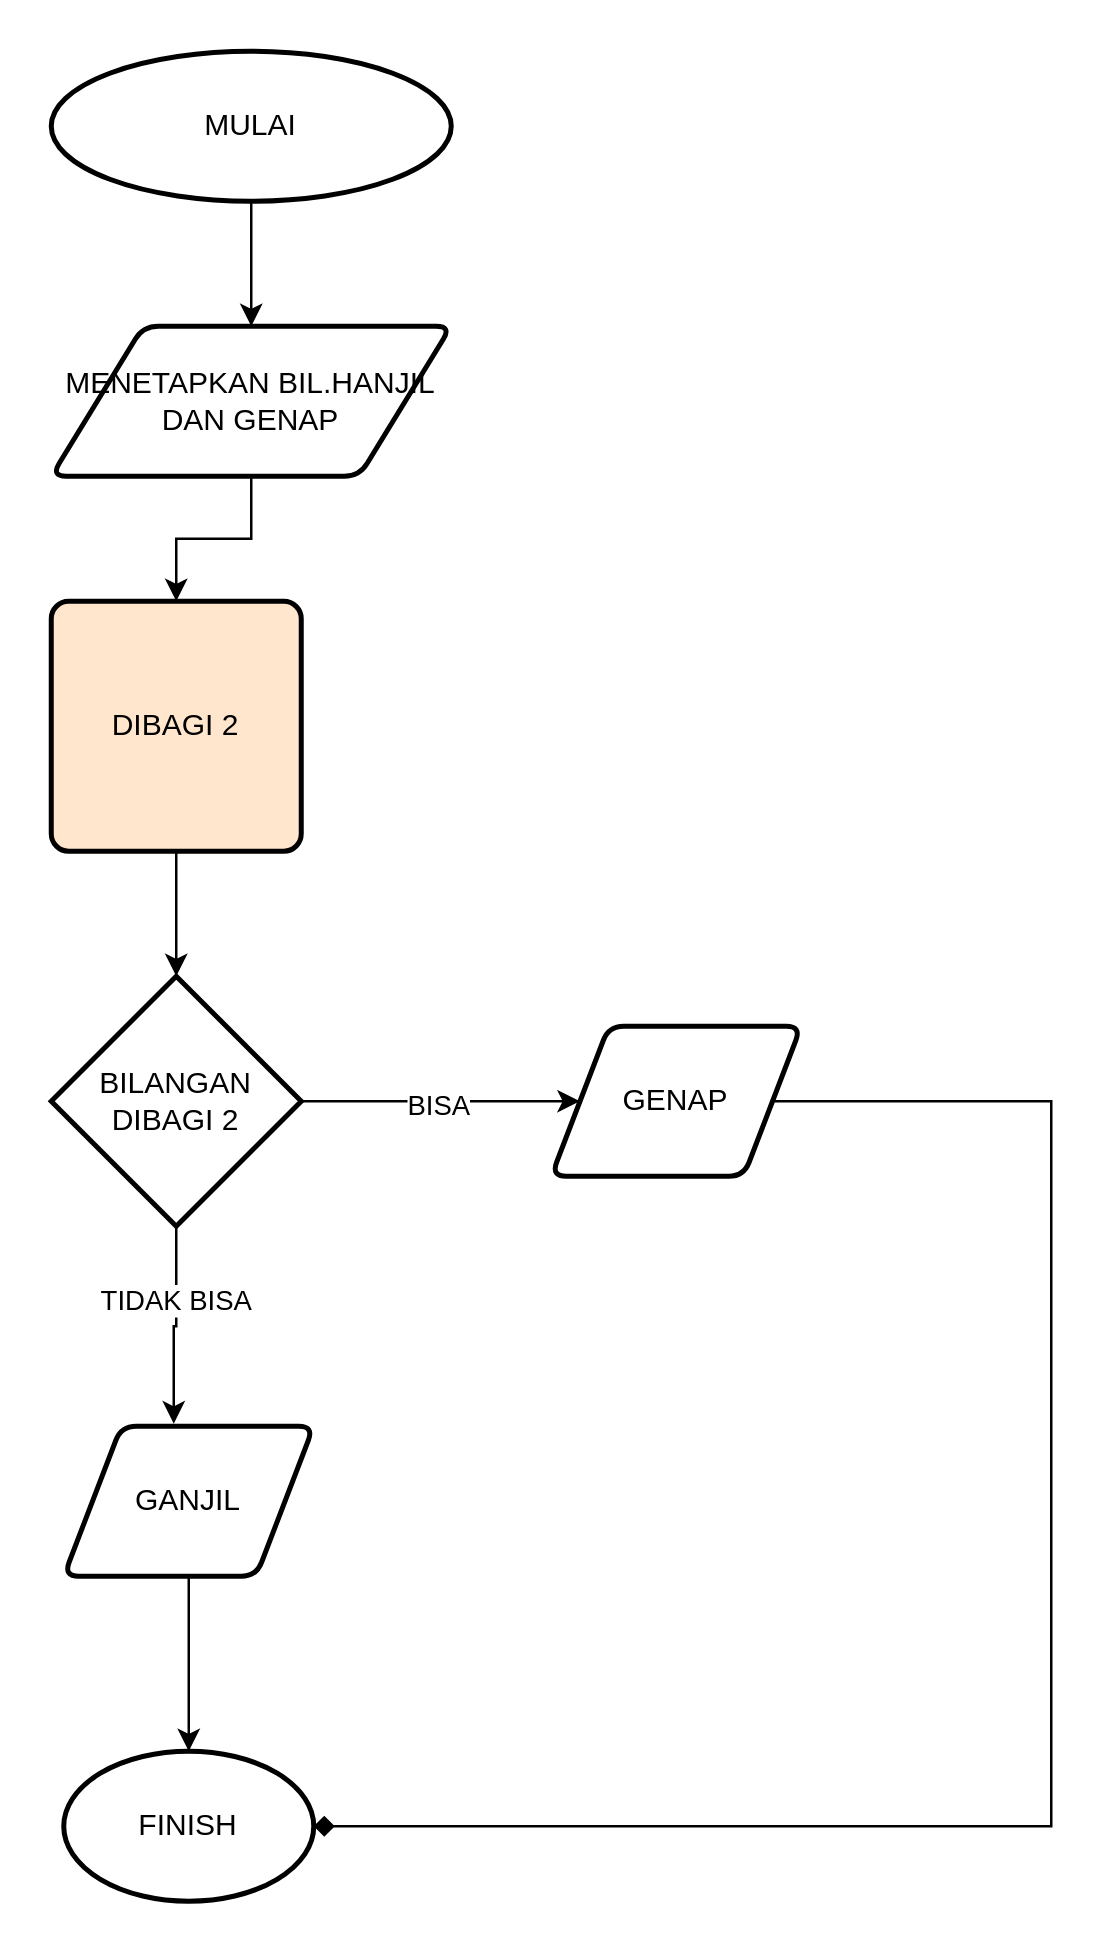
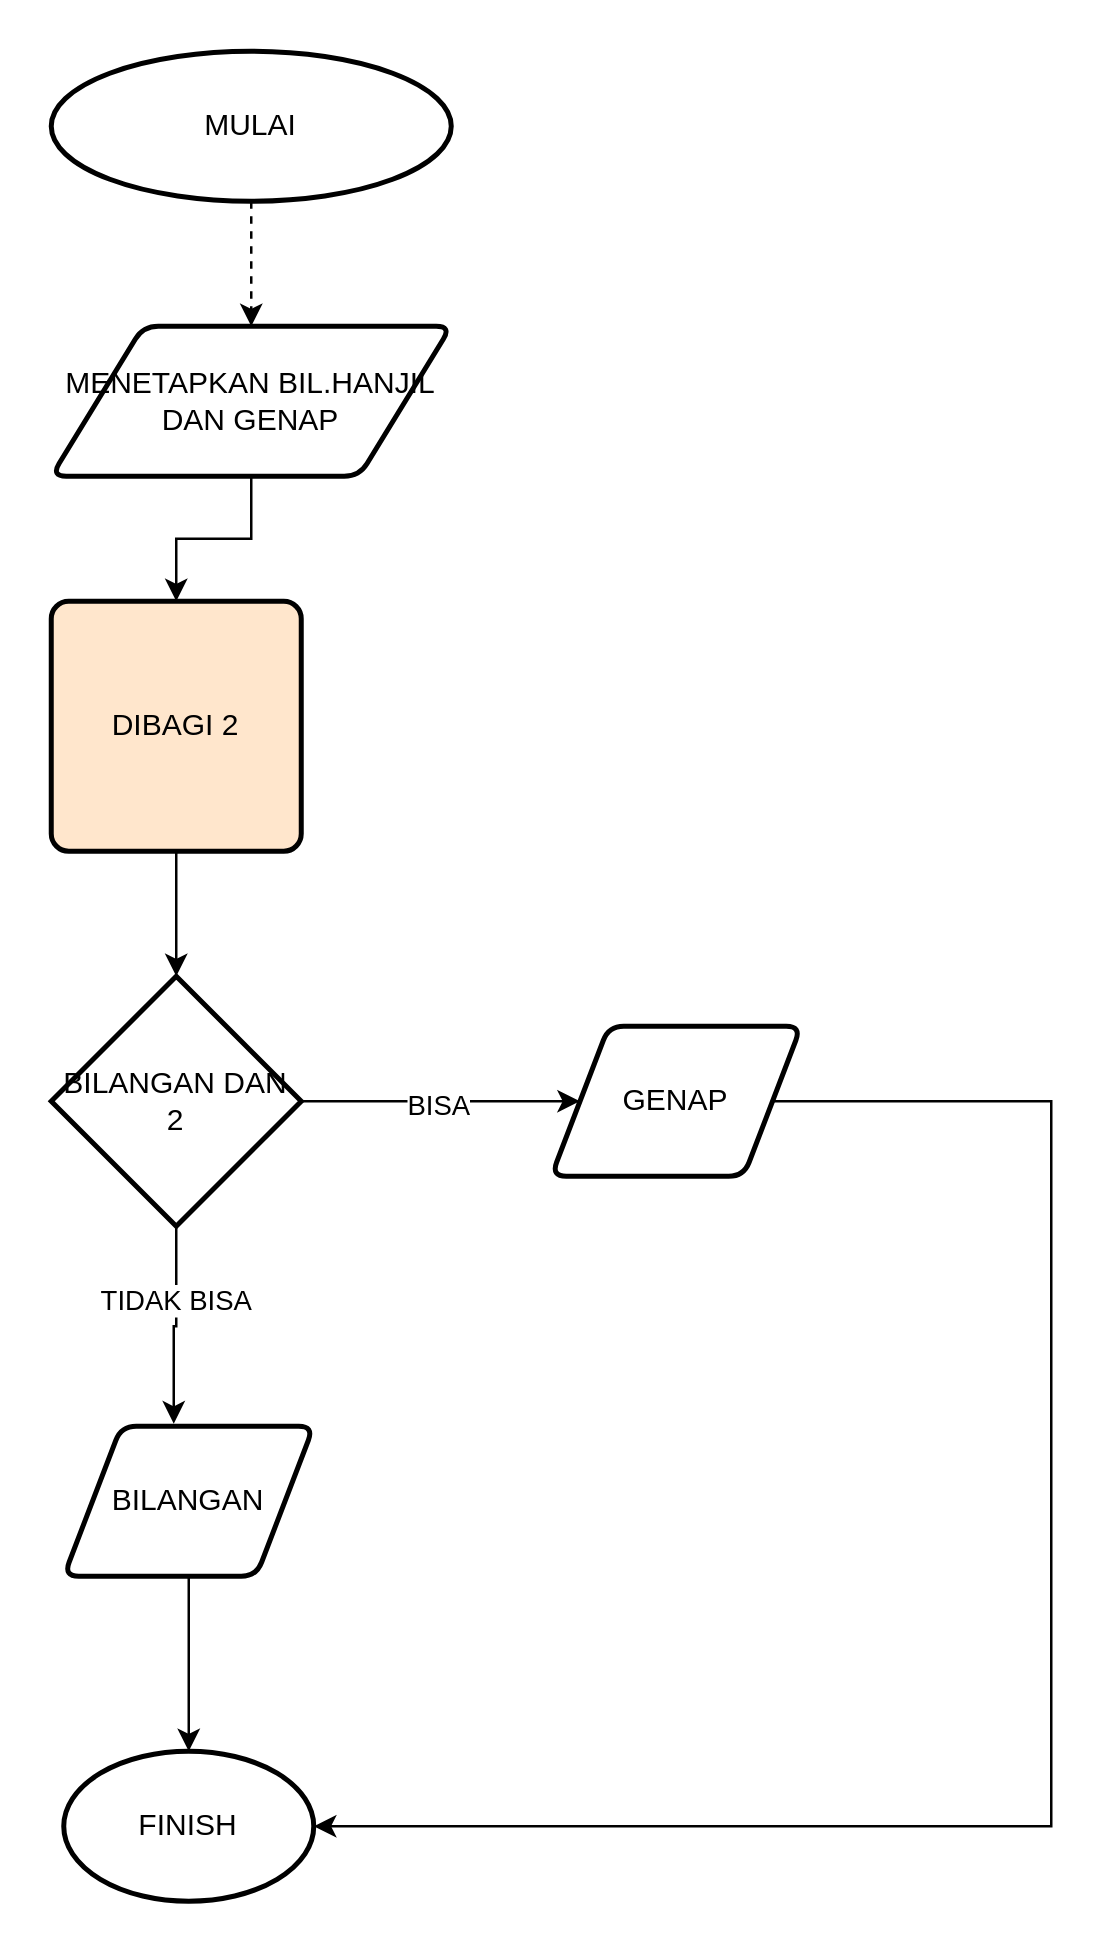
edge "MULAI" -> "MENETAPKAN BIL.HANJIL DAN GENAP": style solid -> dashed
node "BILANGAN DIBAGI 2": label "BILANGAN DIBAGI 2" -> "BILANGAN DAN 2"
node "GANJIL": label "GANJIL" -> "BILANGAN"
edge "GENAP" -> "FINISH": arrowhead diamond -> classic
